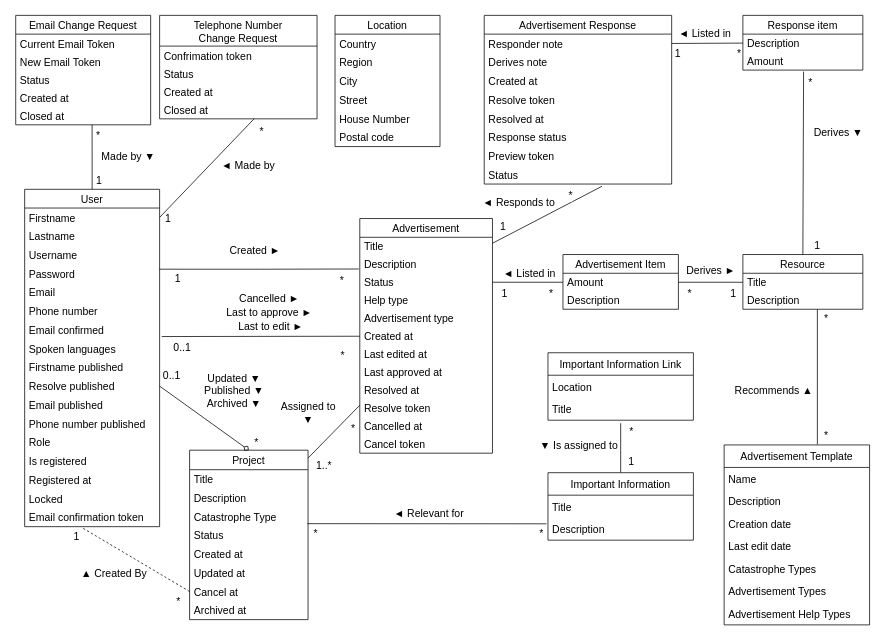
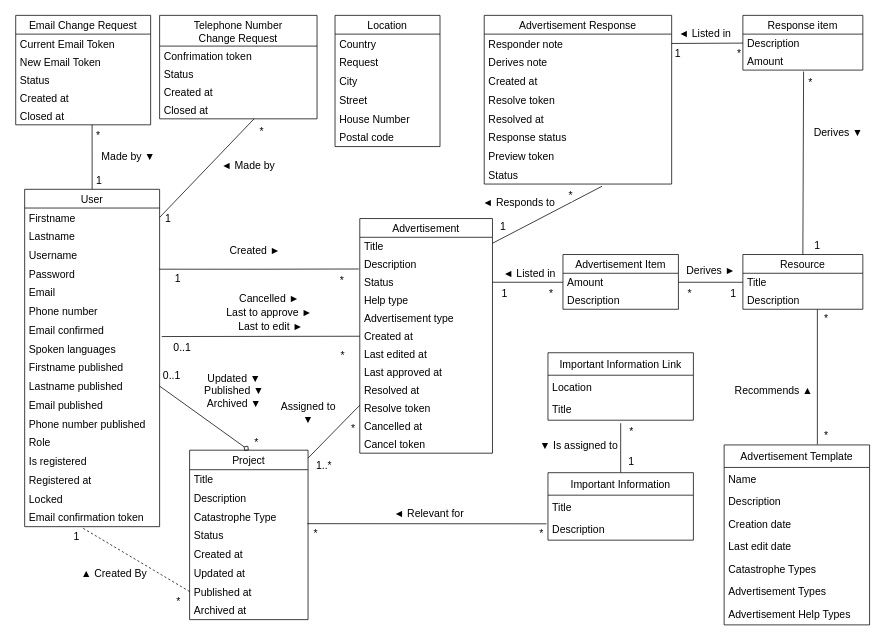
node "Region": label "Region" -> "Request"
node "Resolve published": label "Resolve published" -> "Lastname published"
node "Cancel at": label "Cancel at" -> "Published at"
